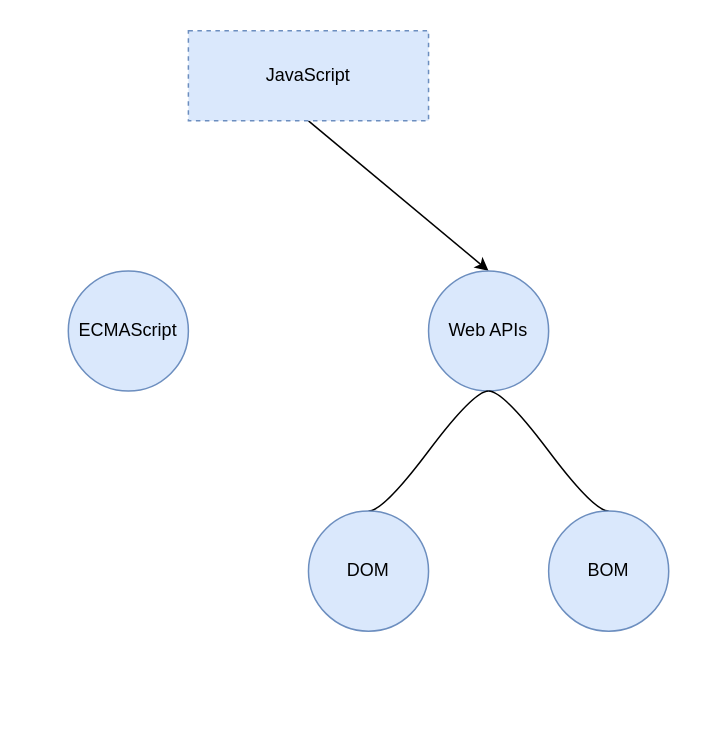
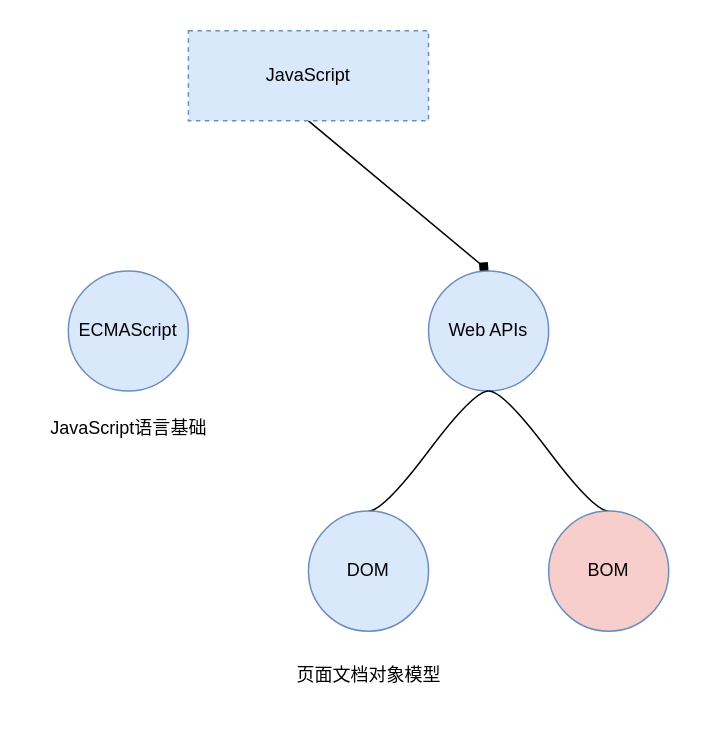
edge "JavaScript" -> "Web APIs": arrowhead classic -> diamond
node "JavaScript语言基础": added
node "BOM": fillcolor #dae8fc -> #f8cecc
node "页面文档对象模型": added
